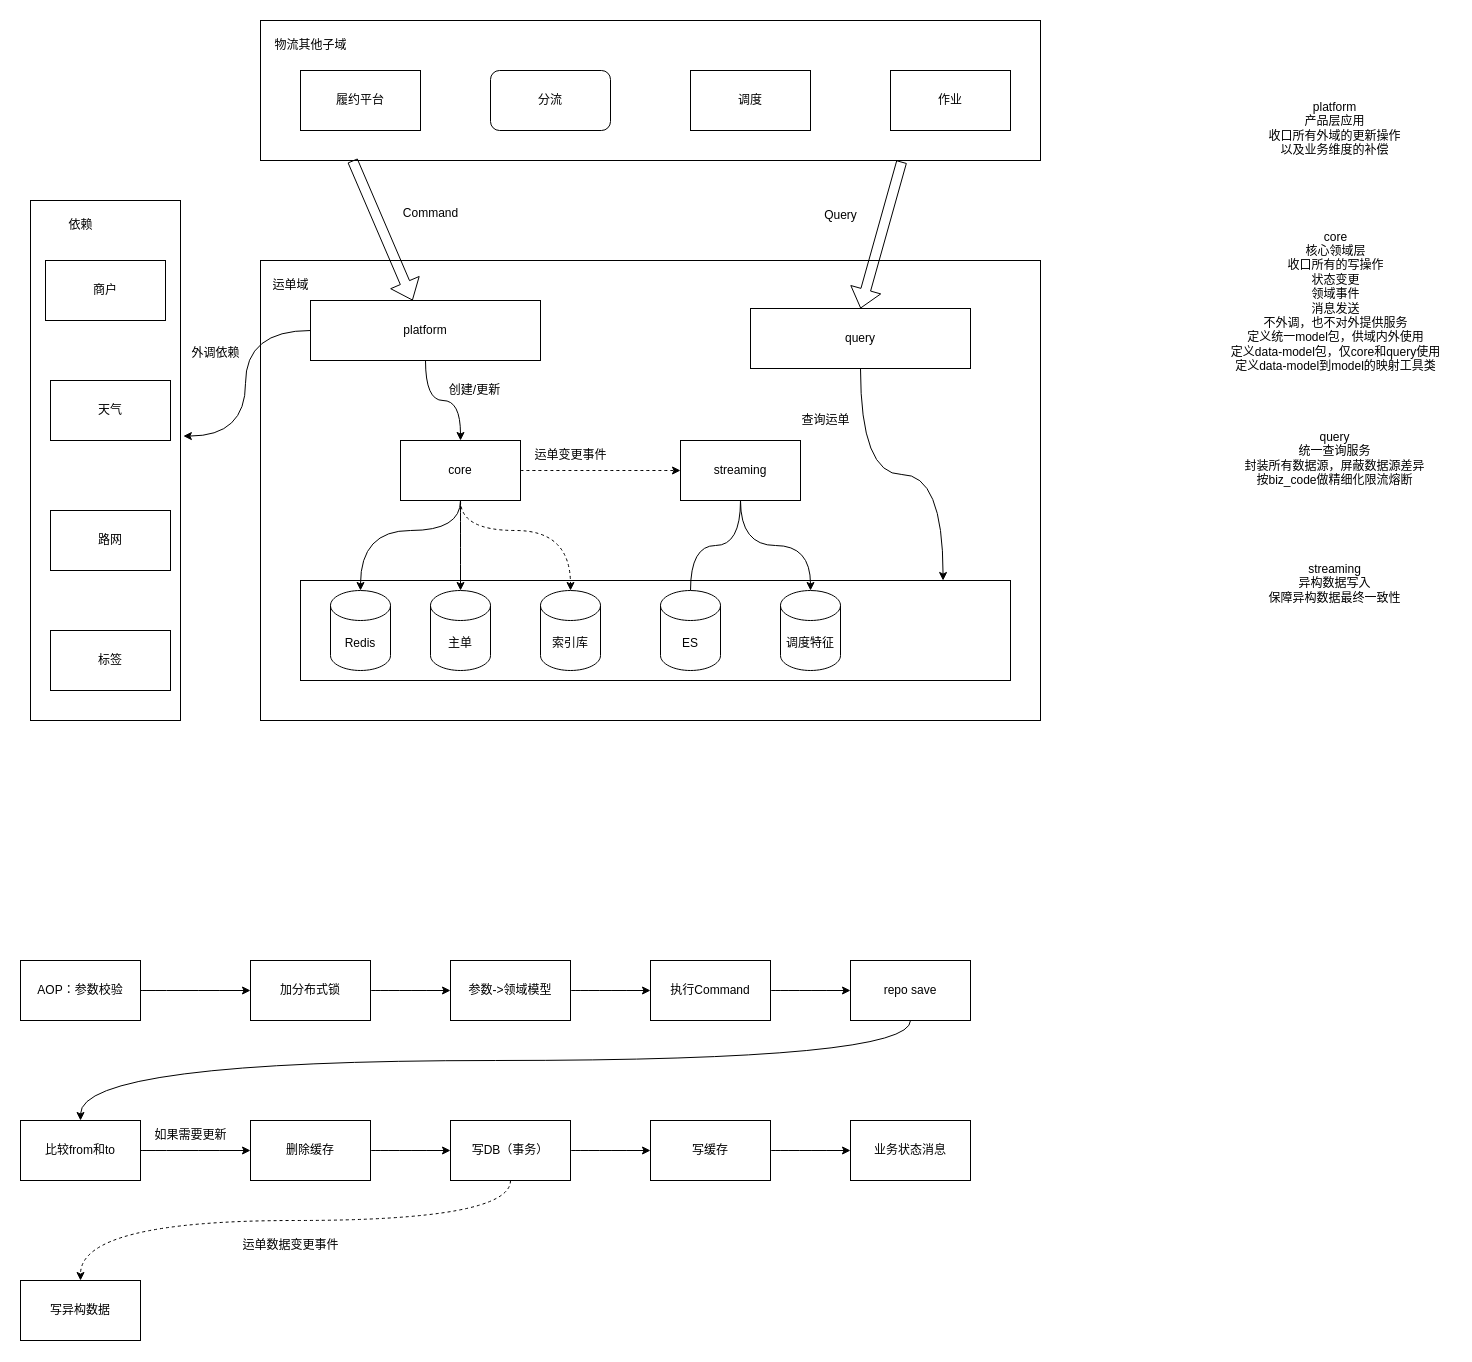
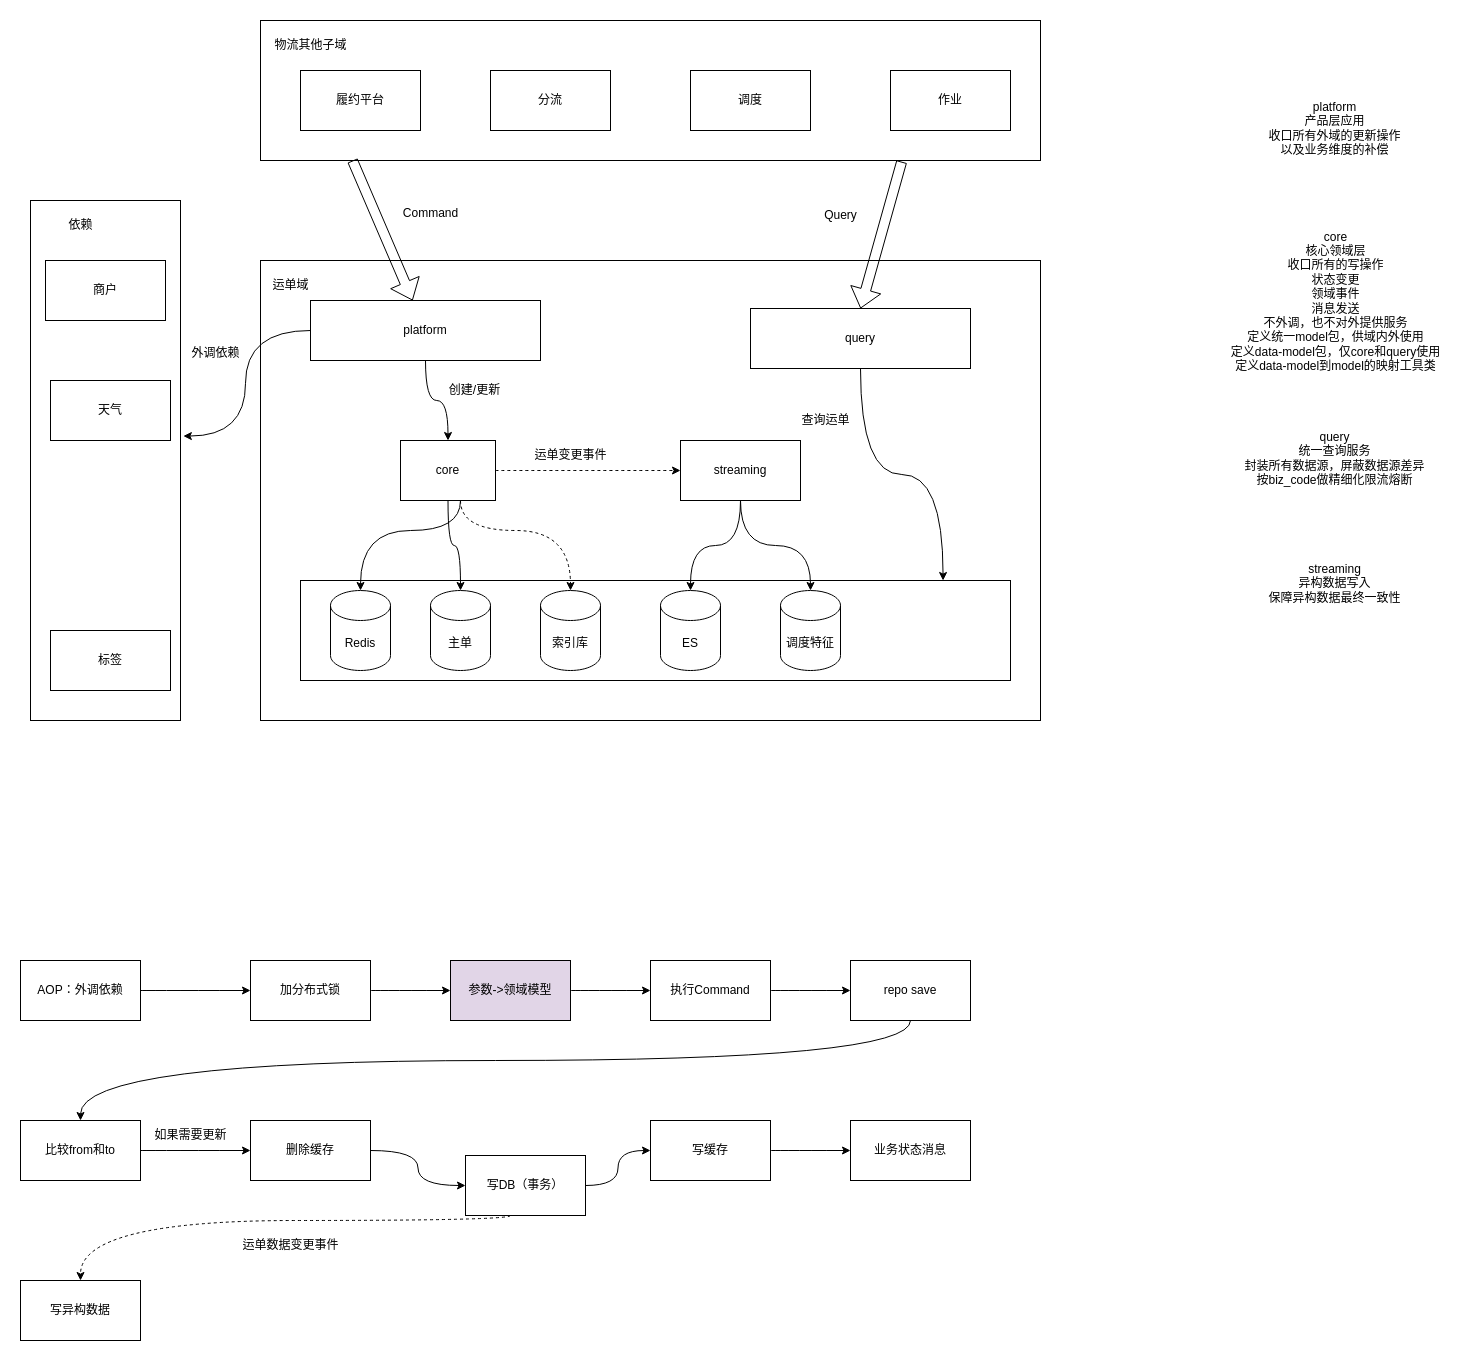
node "分流": shape rounded rectangle -> rectangle
node "core": size 120x60 -> 95x60
node "路网": removed
edge "streaming" -- "ES": arrowhead none -> classic
node "AOP：参数校验": label "AOP：参数校验" -> "AOP：外调依赖"
node "参数->领域模型": fillcolor #ffffff -> #e1d5e7
node "写DB（事务）": moved (511, 1151) -> (526, 1186)
